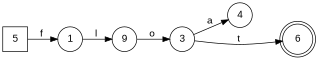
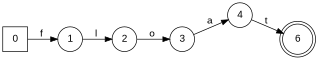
node "5": label "5" -> "0"
node "9": label "9" -> "2"
edge "3" -> "6": now "4" -> "6"
